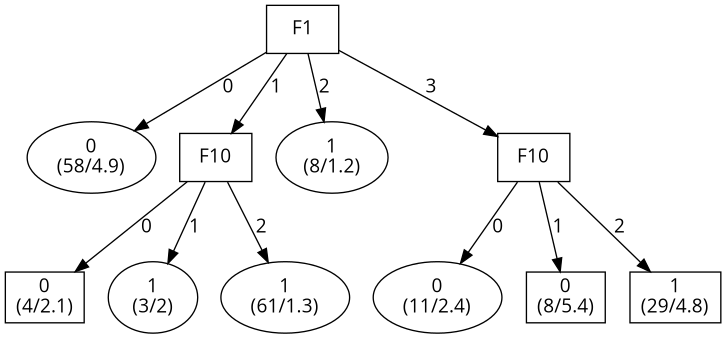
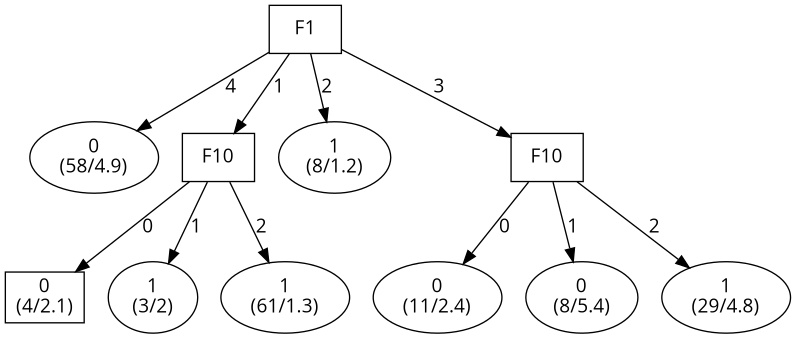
edge "F1" -> "0 (58/4.9)": label "0" -> "4"
node "0 (8/5.4)": shape box -> ellipse
node "1 (29/4.8)": shape box -> ellipse
